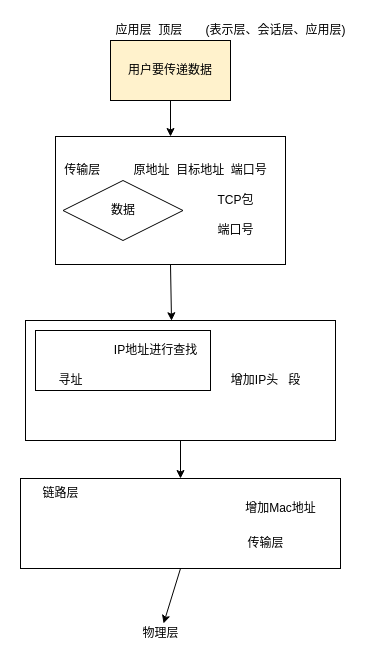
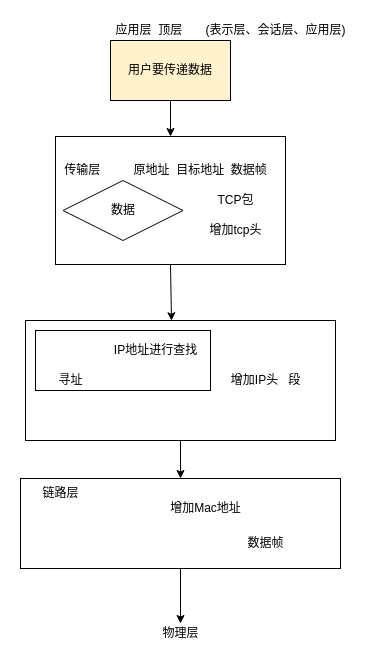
node "传输层 原地址 目标地址 端口号": label "传输层 原地址 目标地址 端口号" -> "传输层 原地址 目标地址 数据帧"
node "端口号": label "端口号" -> "增加tcp头"
node "增加Mac地址": moved (281, 509) -> (206, 509)
node "传输层": label "传输层" -> "数据帧"
node "物理层": moved (161, 634) -> (181, 634)
